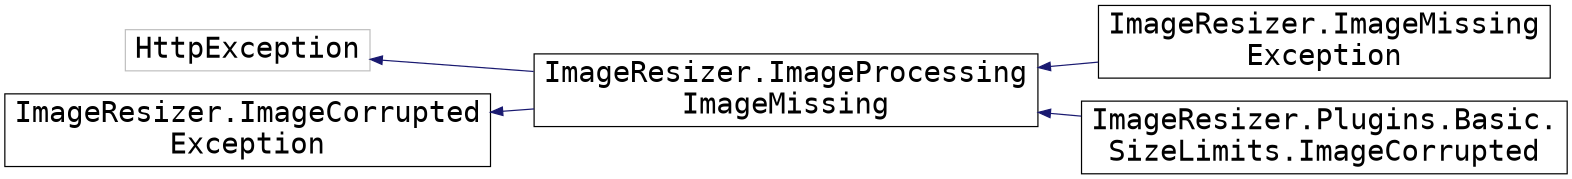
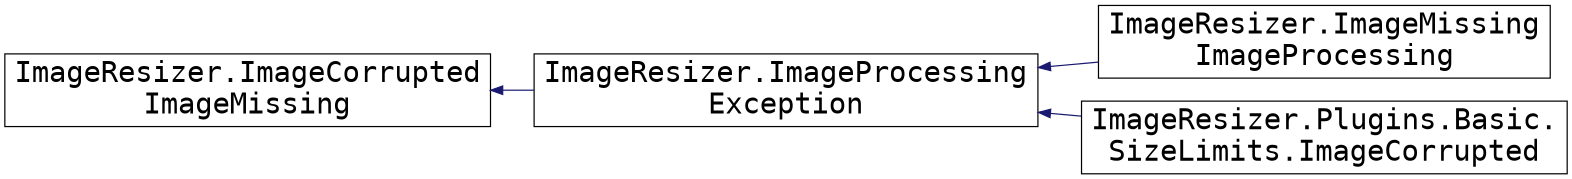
node "ImageResizer.ImageMissing Exception": label "ImageResizer.ImageMissing Exception" -> "ImageResizer.ImageMissing ImageProcessing"
node "HttpException": removed
node "ImageResizer.ImageProcessing ImageMissing": label "ImageResizer.ImageProcessing ImageMissing" -> "ImageResizer.ImageProcessing Exception"
node "ImageResizer.ImageCorrupted Exception": label "ImageResizer.ImageCorrupted Exception" -> "ImageResizer.ImageCorrupted ImageMissing"
